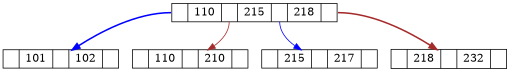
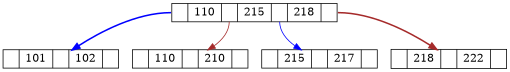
node "218": text "232" -> "222"
